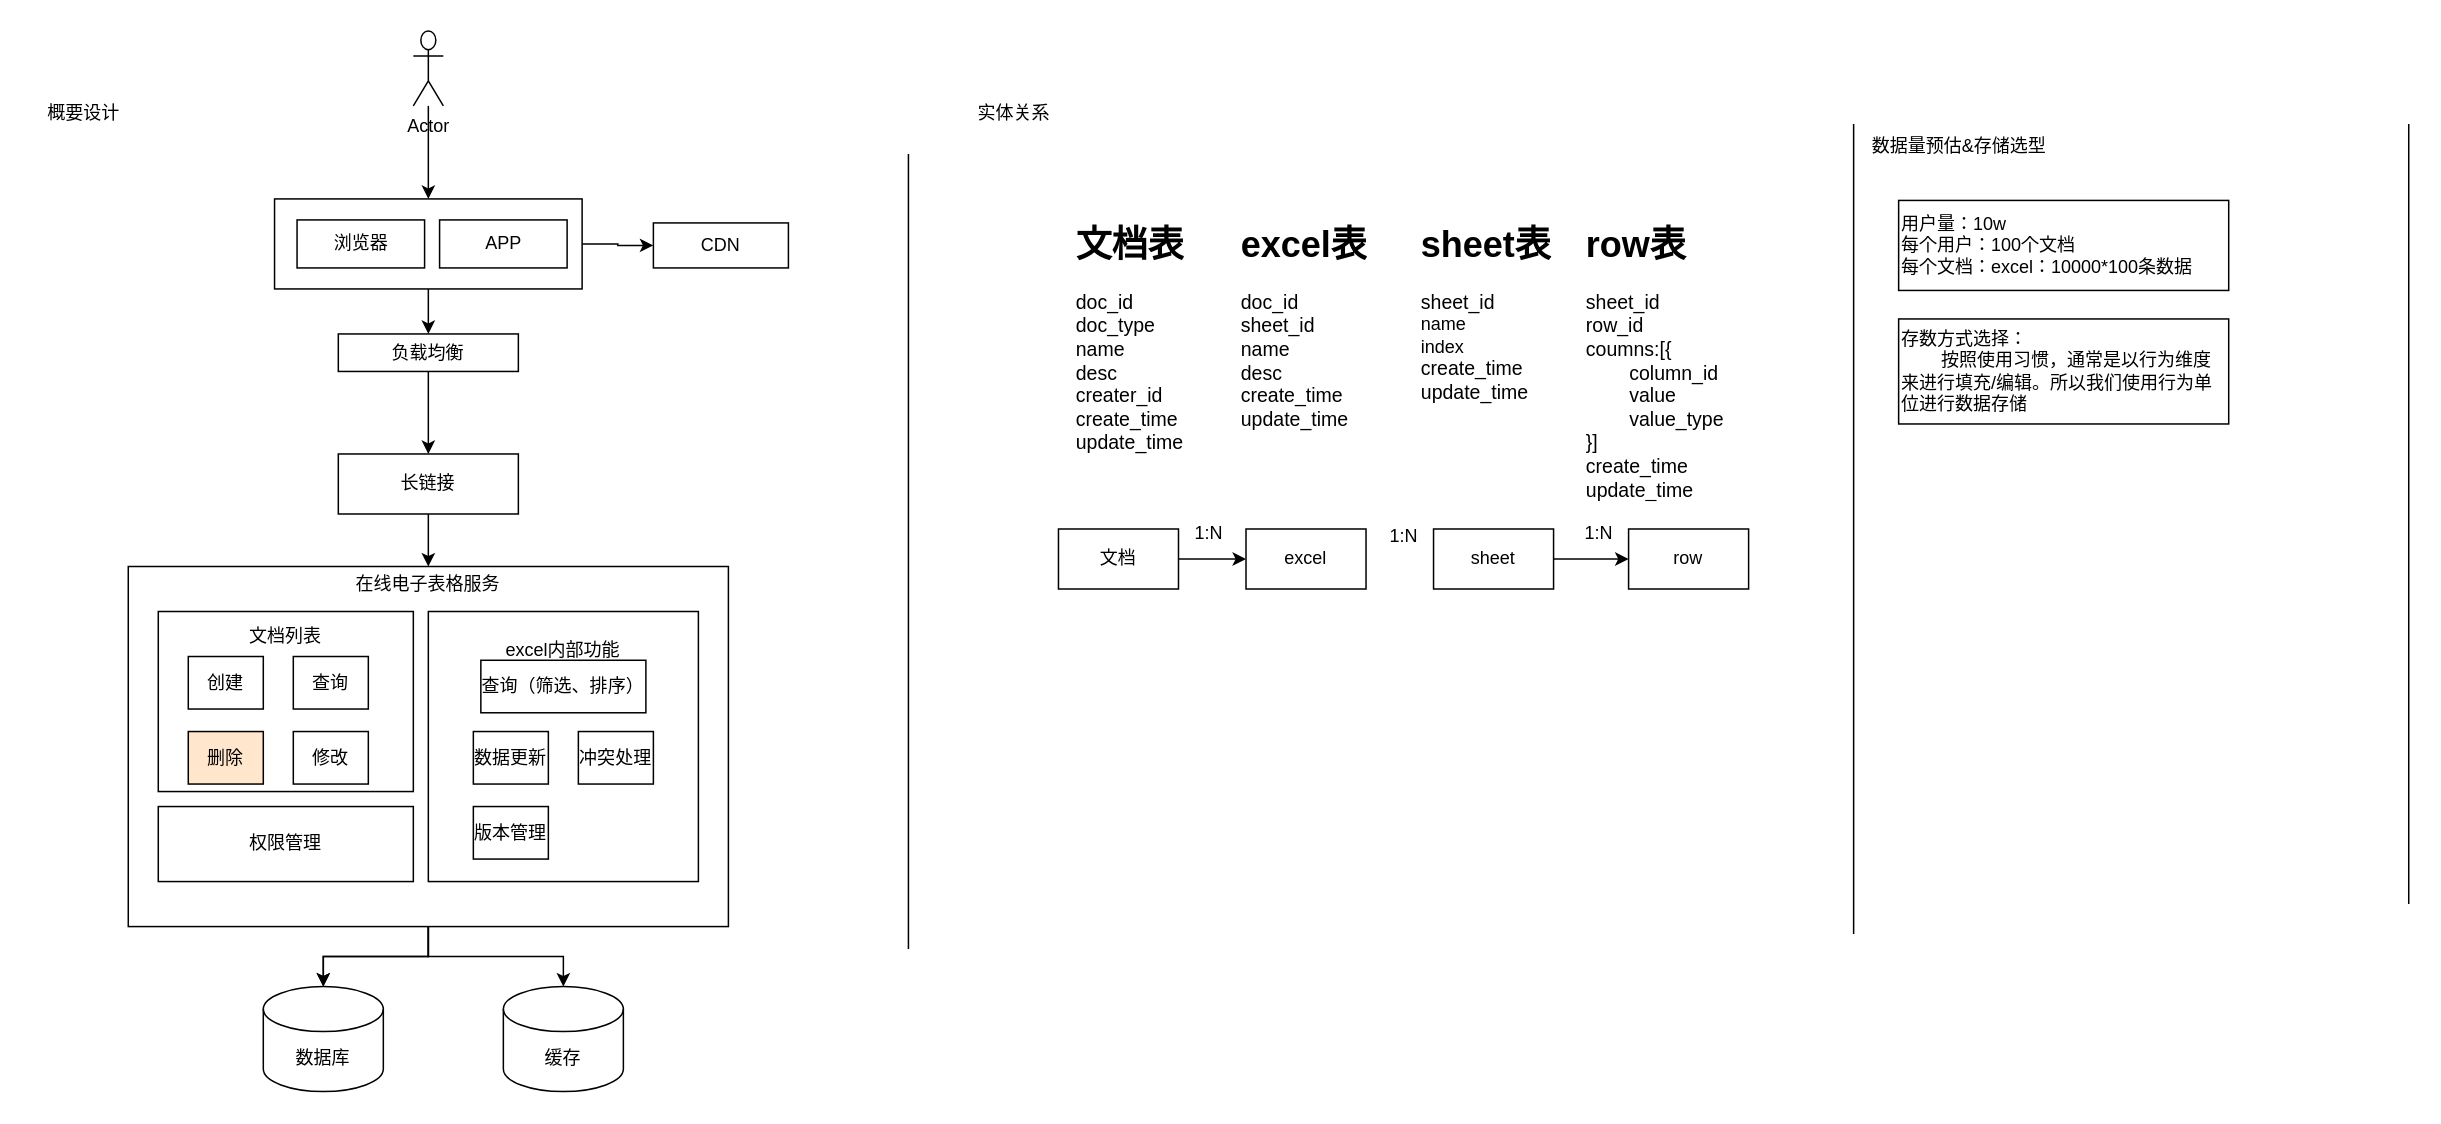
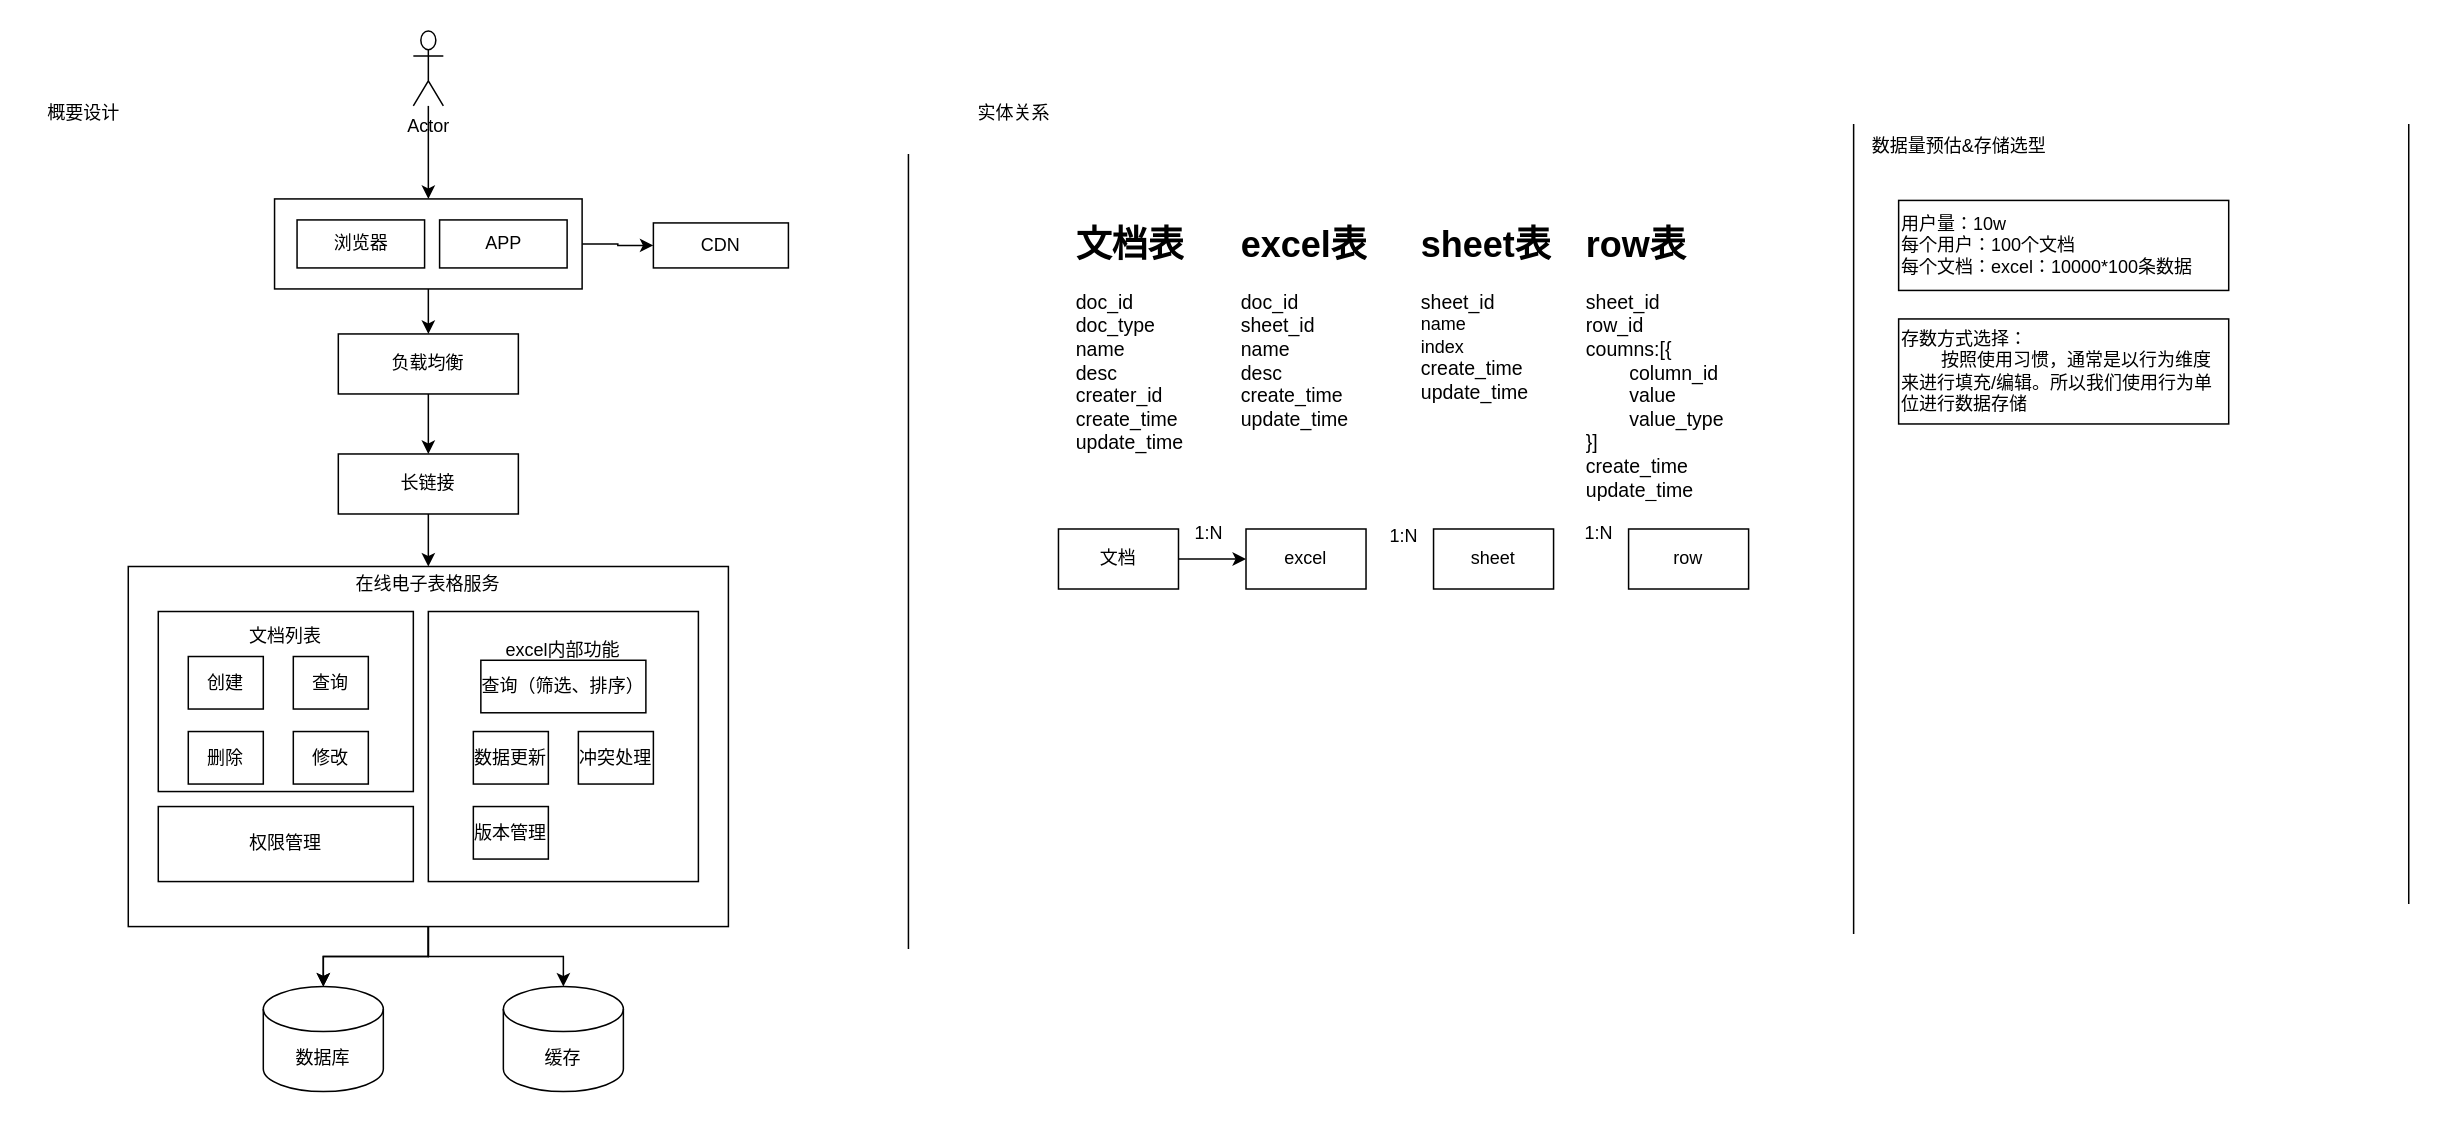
node "负载均衡": size 180x38 -> 180x60
edge "sheet" -> "row": removed
node "删除": fillcolor #ffe6cc -> #ffffff
